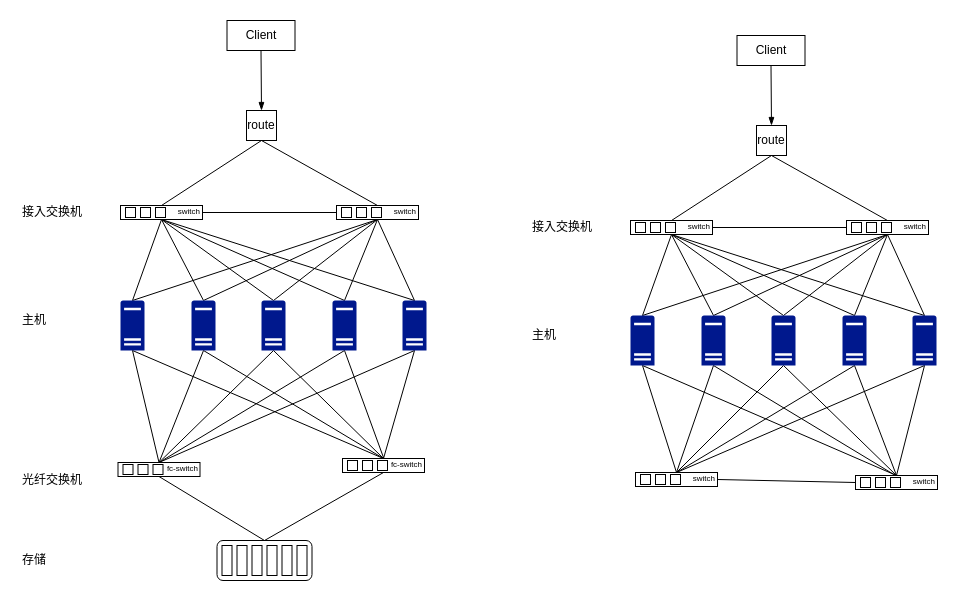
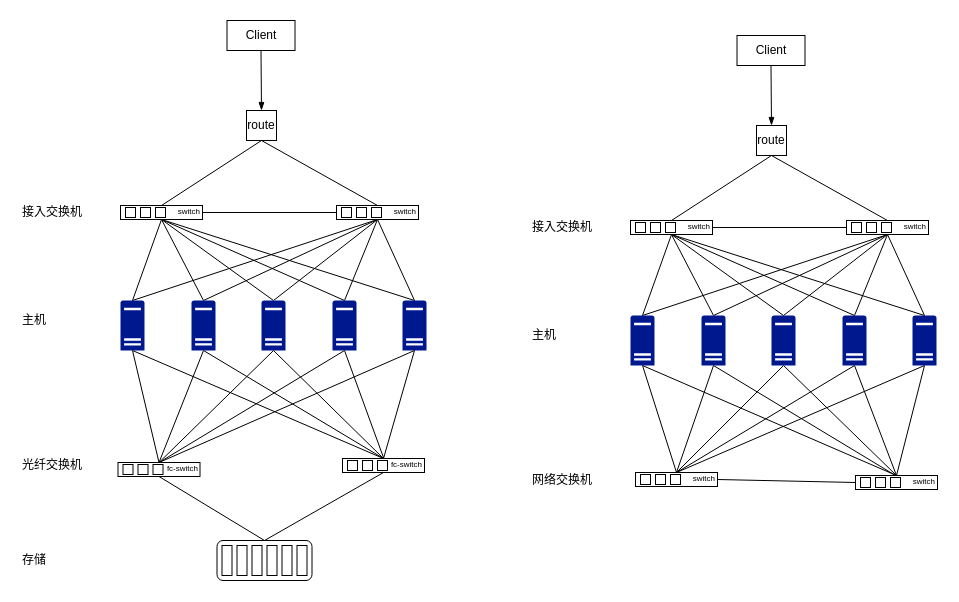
node "光纤交换机": moved (61, 481) -> (61, 466)
node "网络交换机": added
